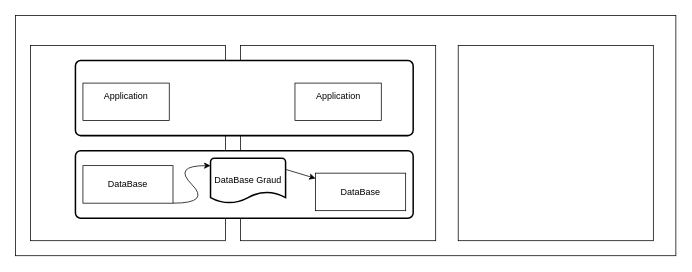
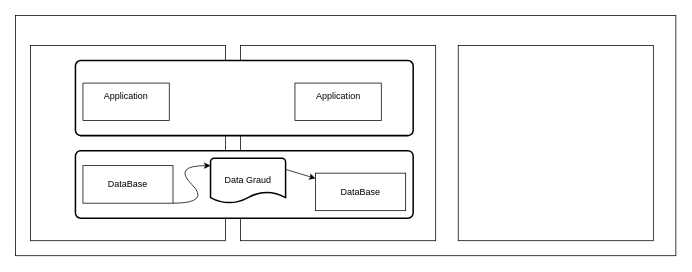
node "DataBase Graud": label "DataBase Graud" -> "Data Graud"
